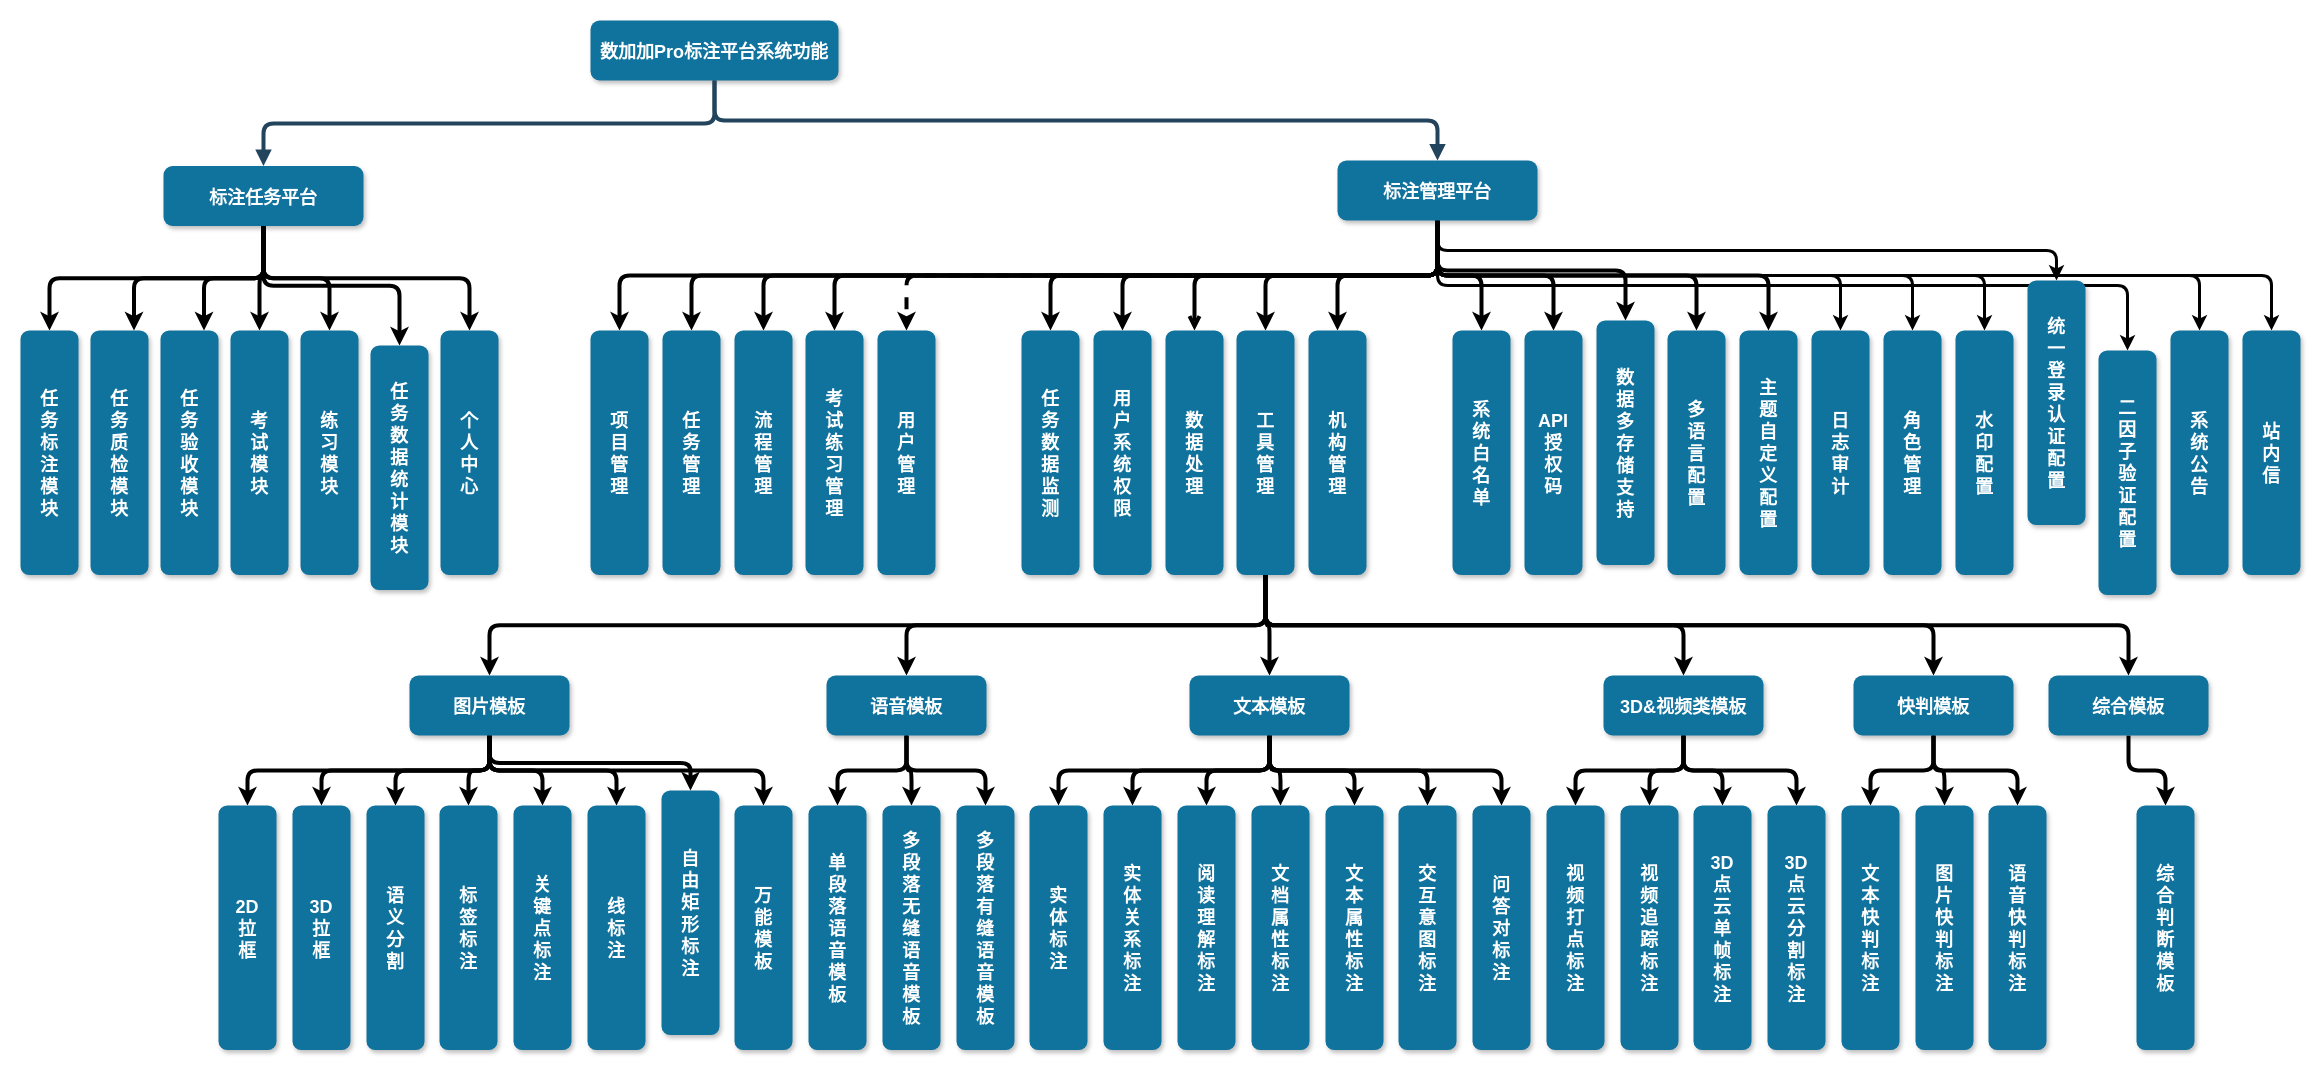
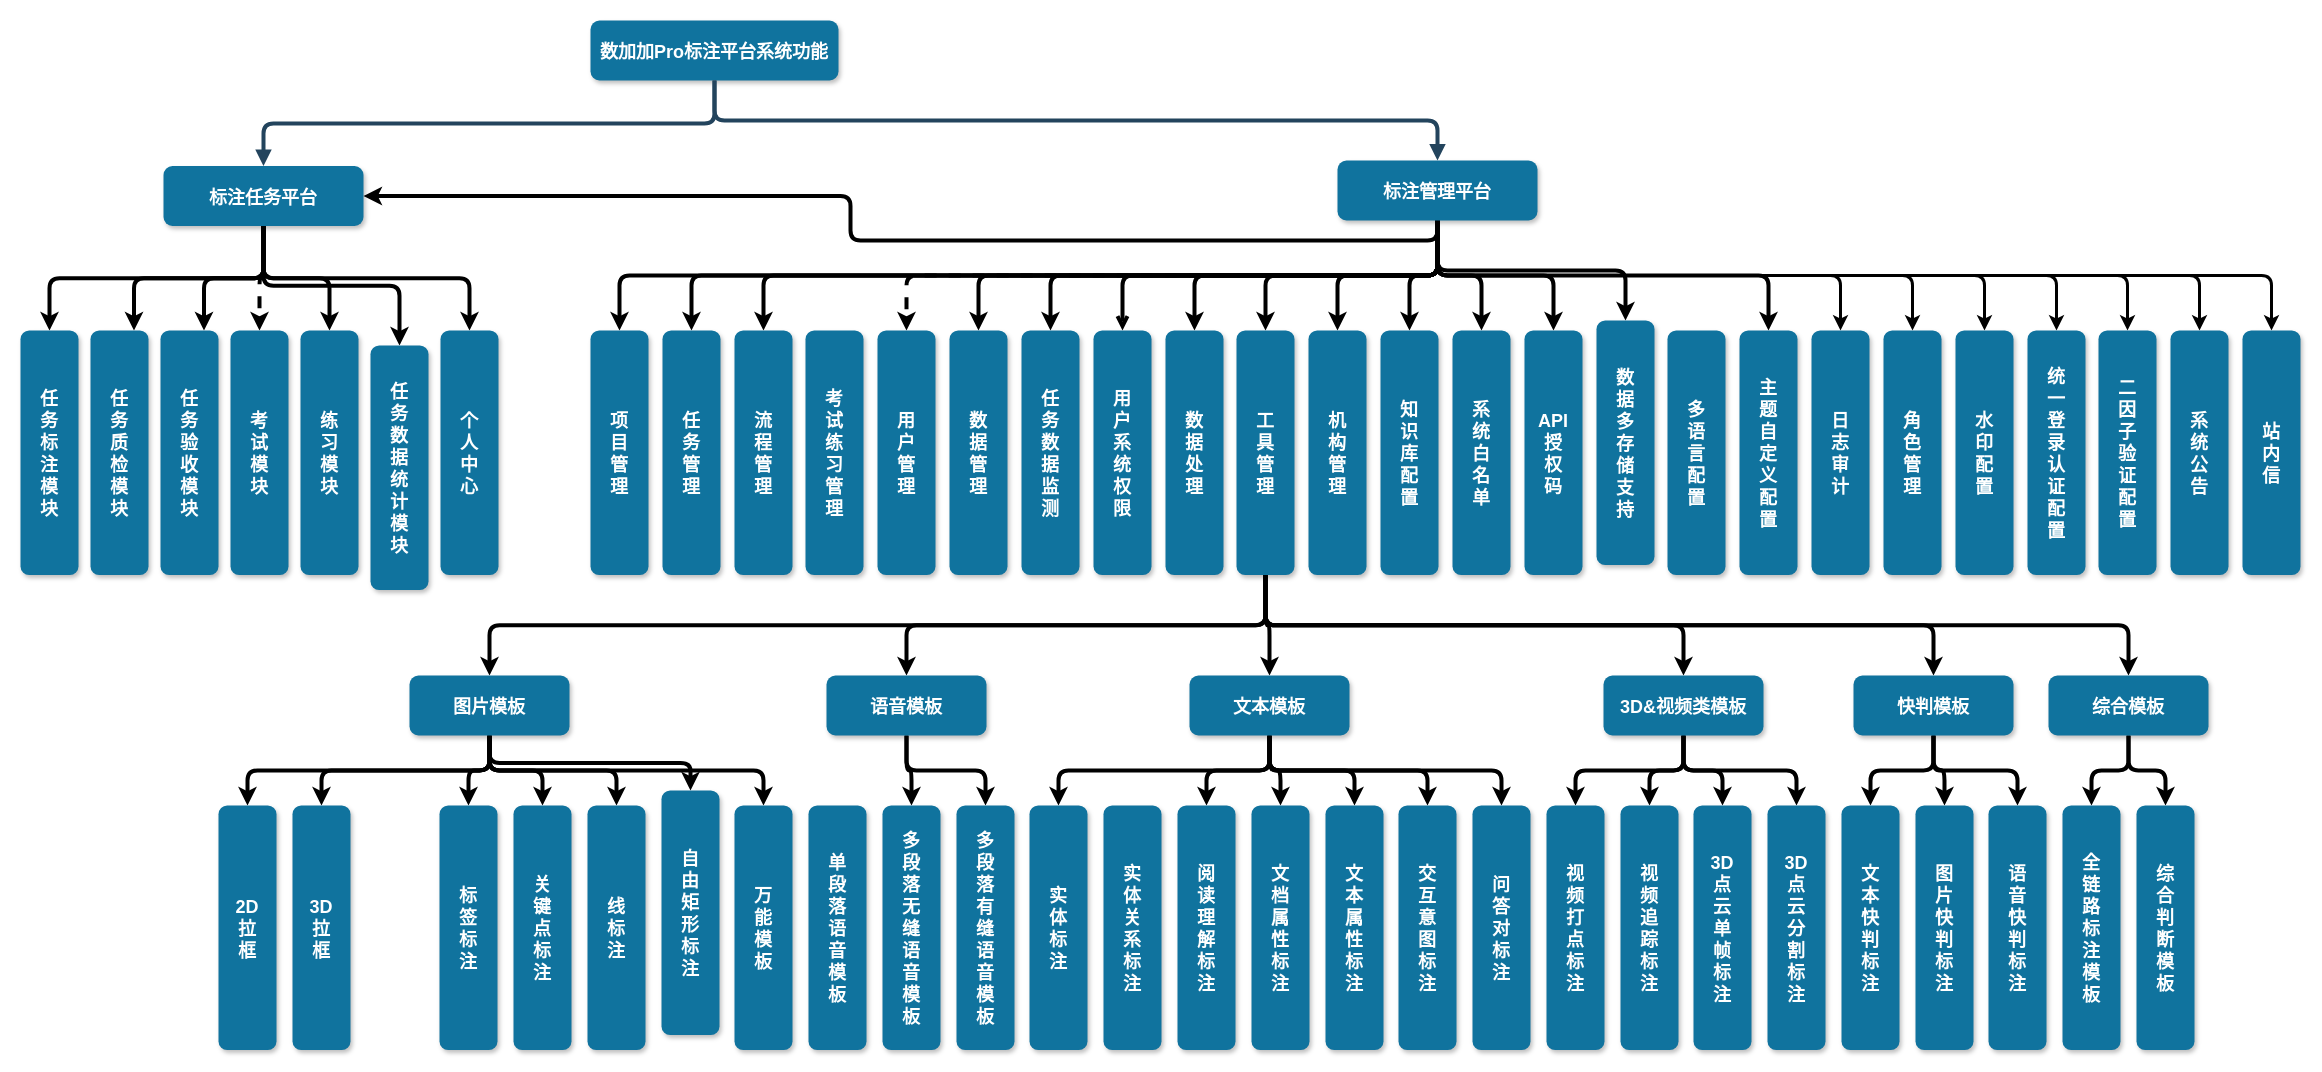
edge "标注任务平台" -> "考 试 模 块": style solid -> dashed
edge "标注管理平台" -> "考 试 练 习 管 理": now "标注管理平台" -> "标注任务平台"
edge "标注管理平台" -> "数 据 管 理": added
edge "标注管理平台" -> "知 识 库 配 置": added
edge "标注管理平台" -> "多 语 言 配 置": removed
edge "标注管理平台" -> "用 户 系 统 权 限": arrowhead classic -> open
edge "标注管理平台" -> "数 据 处 理": arrowhead open -> classic
node "统 一 登 录 认 证 配 置": moved (2057, 403) -> (2057, 453)
node "数 据 管 理": added
node "知 识 库 配 置": added
node "二 因 子 验 证 配 置": moved (2128, 473) -> (2128, 453)
edge "语音模板" -> "单 段 落 语 音 模 板": removed
edge "综合模板" -> "全 链 路 标 注 模 板": added
edge "图片模板" -> "语 义 分 割": removed
edge "文本模板" -> "实 体 关 系 标 注": removed
node "语 义 分 割": removed
node "全 链 路 标 注 模 板": added
